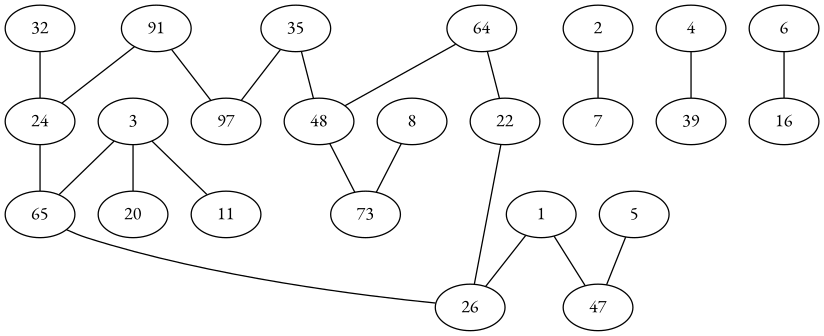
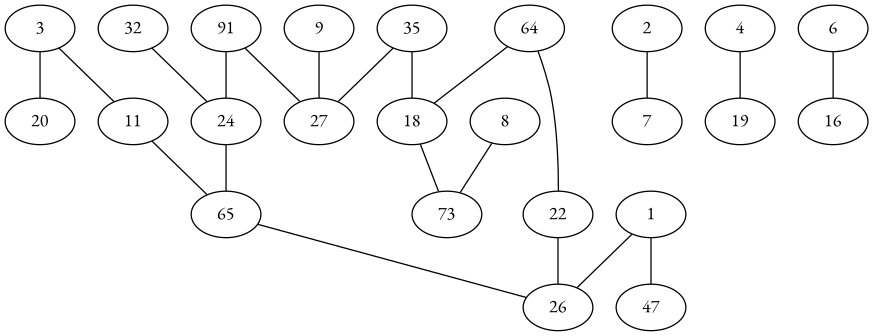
node "9": added
node "97": label "97" -> "27"
node "48": label "48" -> "18"
node "39": label "39" -> "19"
edge "3" -- "65": now "11" -- "65"
node "5": removed
